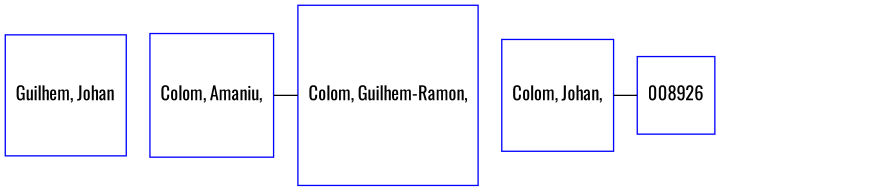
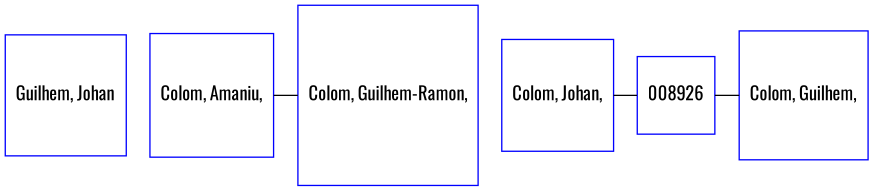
node "Colom, Guilhem,": added
